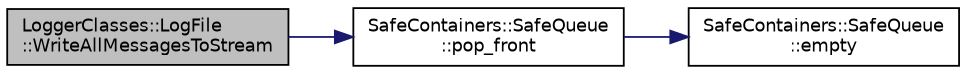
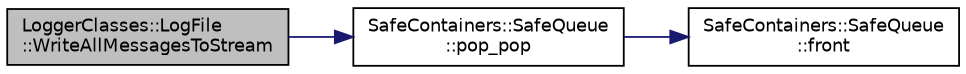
node "SafeContainers::SafeQueue ::pop_front": label "SafeContainers::SafeQueue ::pop_front" -> "SafeContainers::SafeQueue ::pop_pop"
node "SafeContainers::SafeQueue ::empty": label "SafeContainers::SafeQueue ::empty" -> "SafeContainers::SafeQueue ::front"
